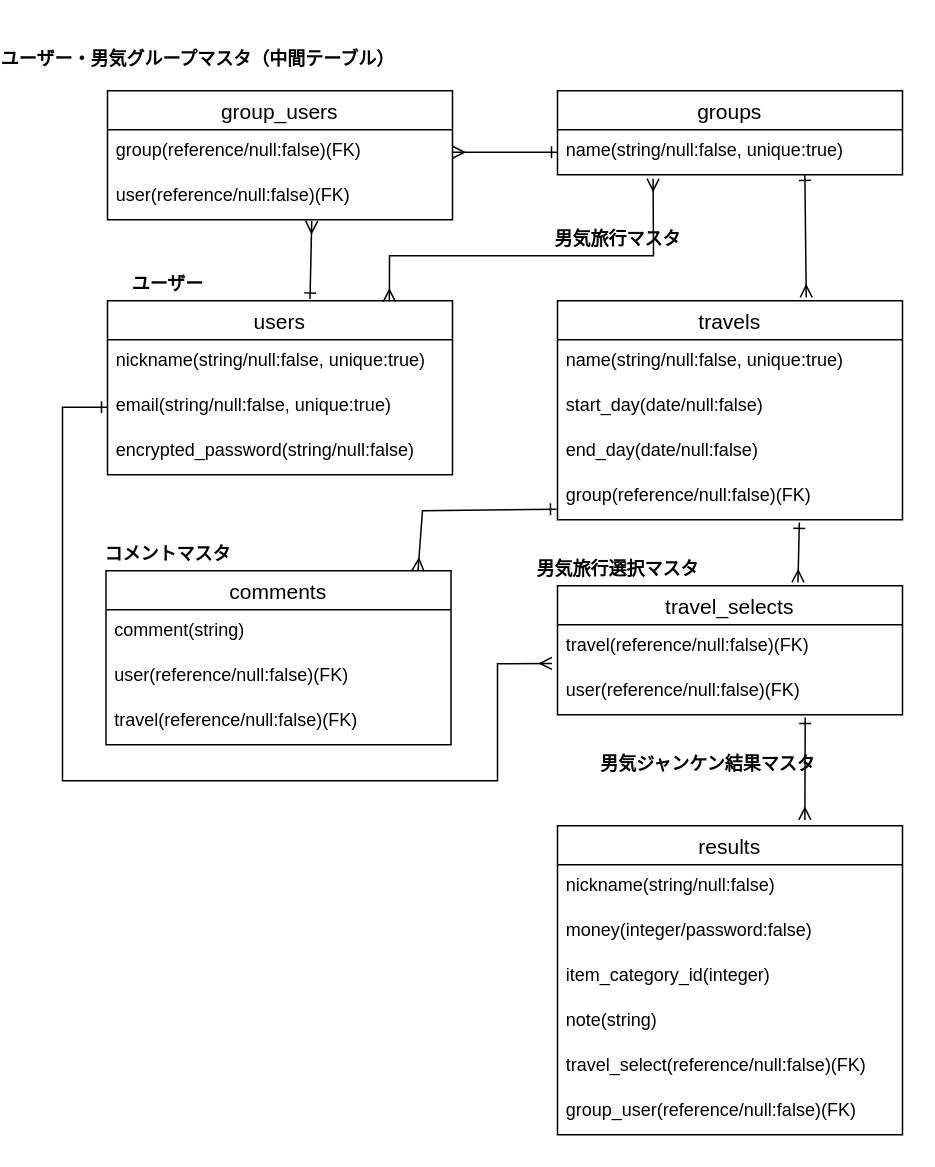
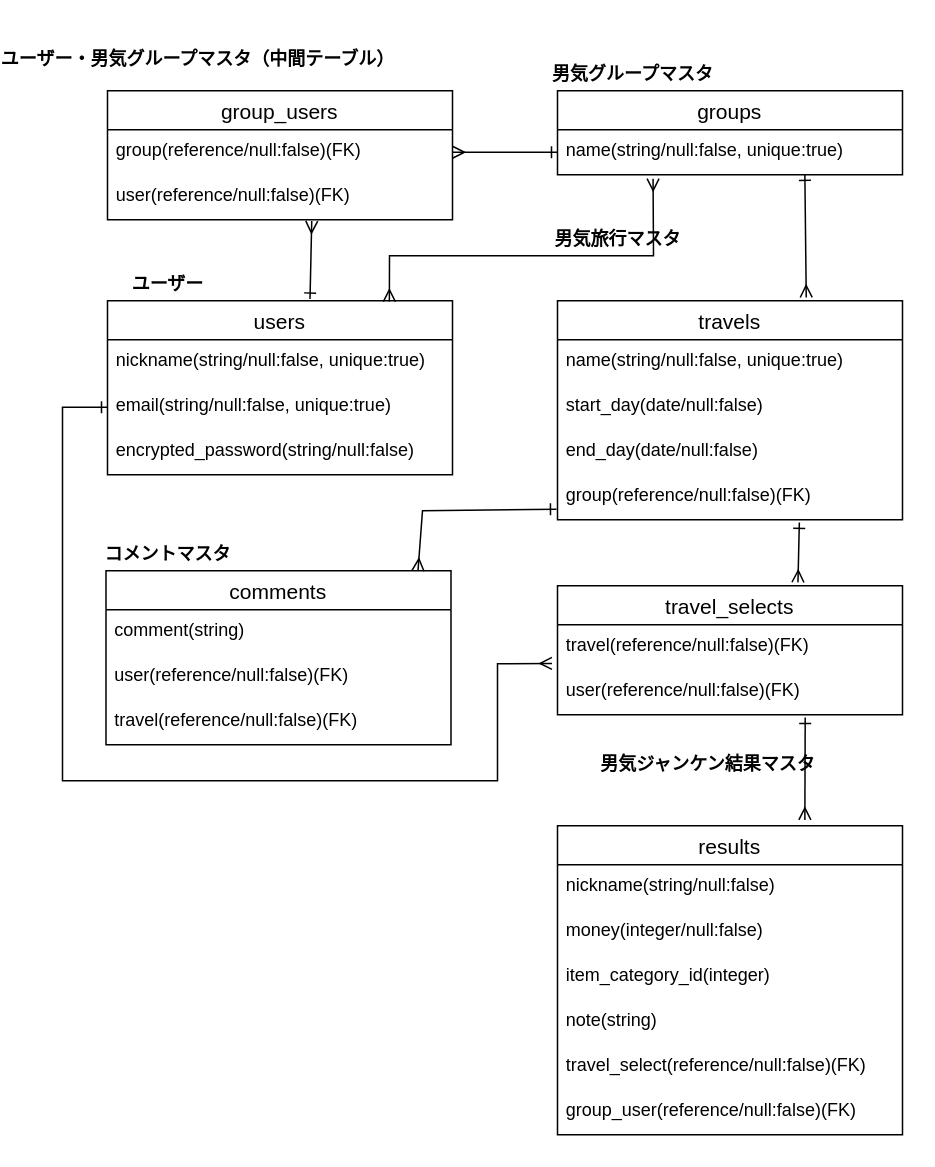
node "男気グループマスタ": added
node "男気旅行選択マスタ": removed
node "money(integer/password:false)": label "money(integer/password:false)" -> "money(integer/null:false)"
